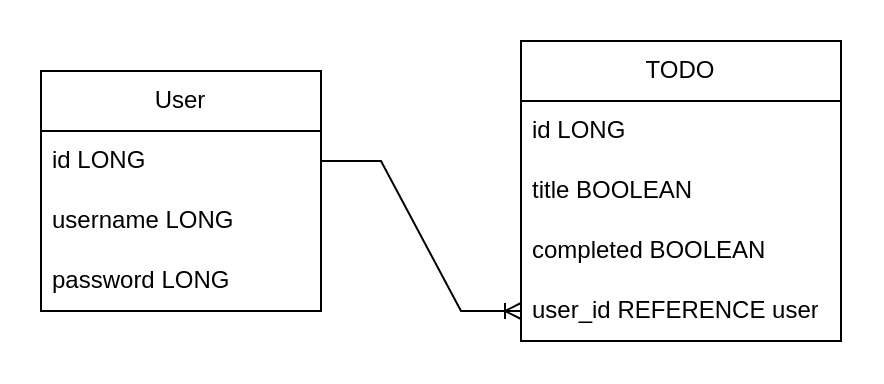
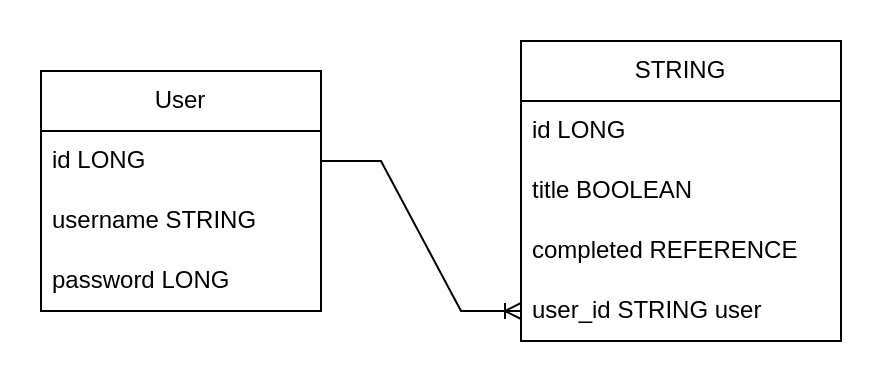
node "TODO": label "TODO" -> "STRING"
node "username LONG": label "username LONG" -> "username STRING"
node "completed BOOLEAN": label "completed BOOLEAN" -> "completed REFERENCE"
node "user_id REFERENCE user": label "user_id REFERENCE user" -> "user_id STRING user"
